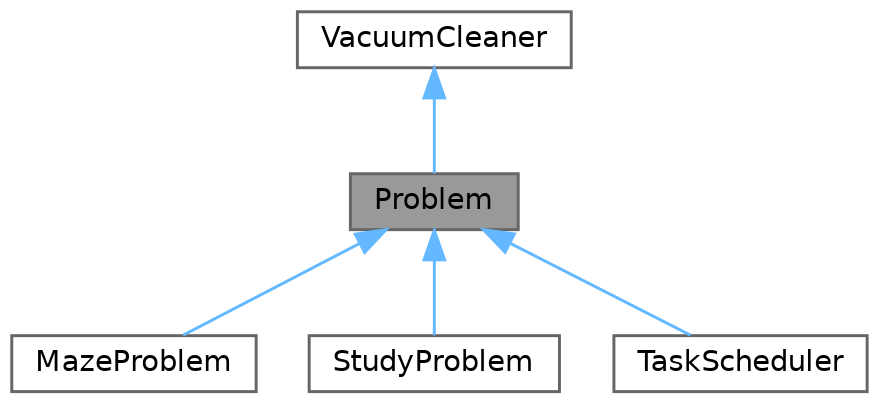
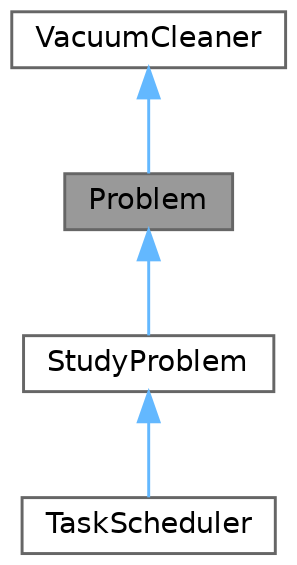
edge "TaskScheduler" -> "Problem": now "TaskScheduler" -> "StudyProblem"
node "MazeProblem": removed
